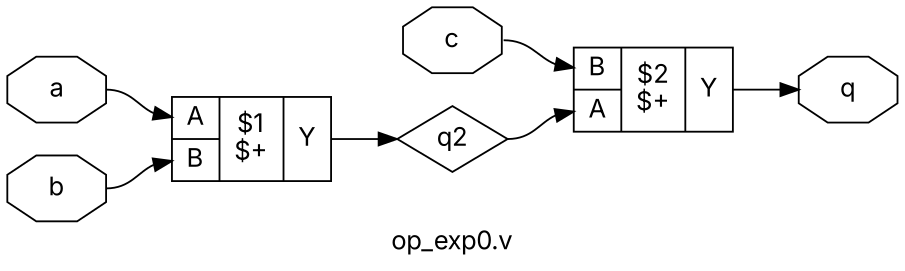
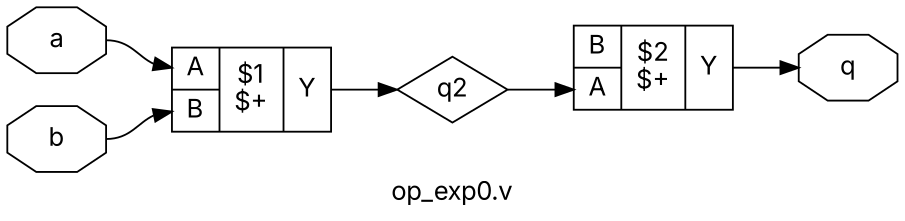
node "c": removed
